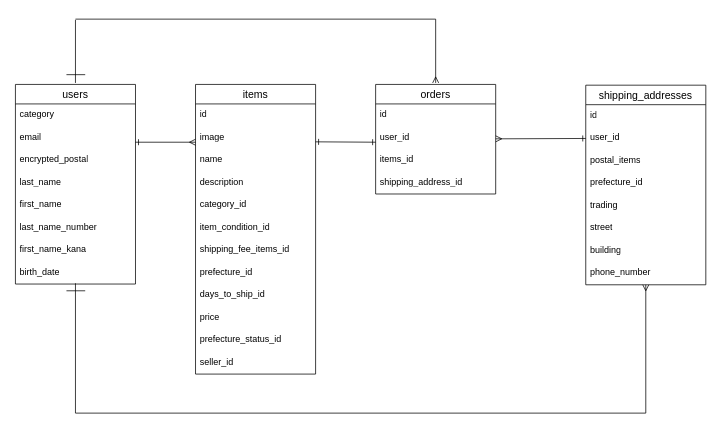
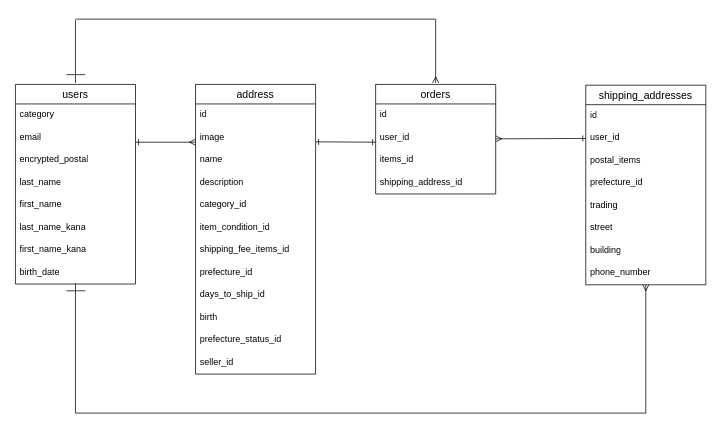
node "items": label "items" -> "address"
node "last_name_number": label "last_name_number" -> "last_name_kana"
node "price": label "price" -> "birth"
